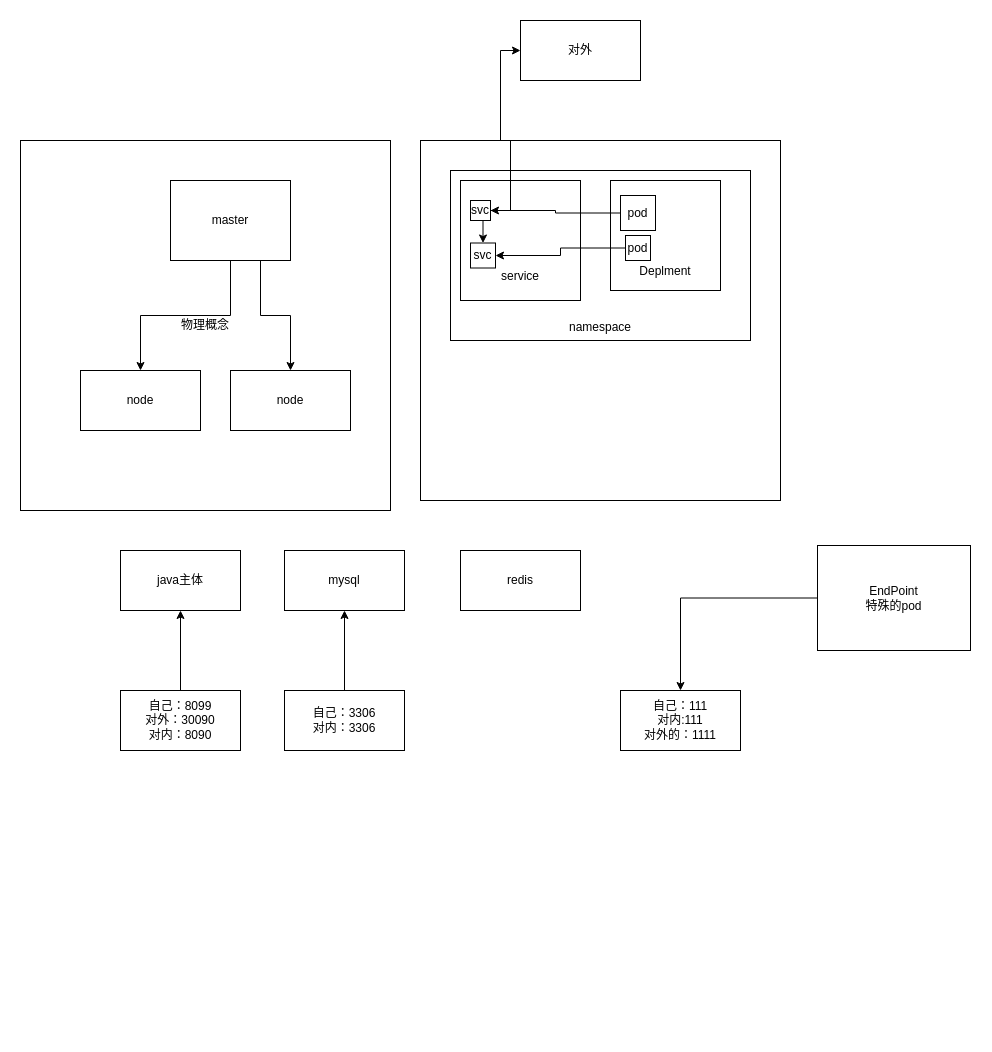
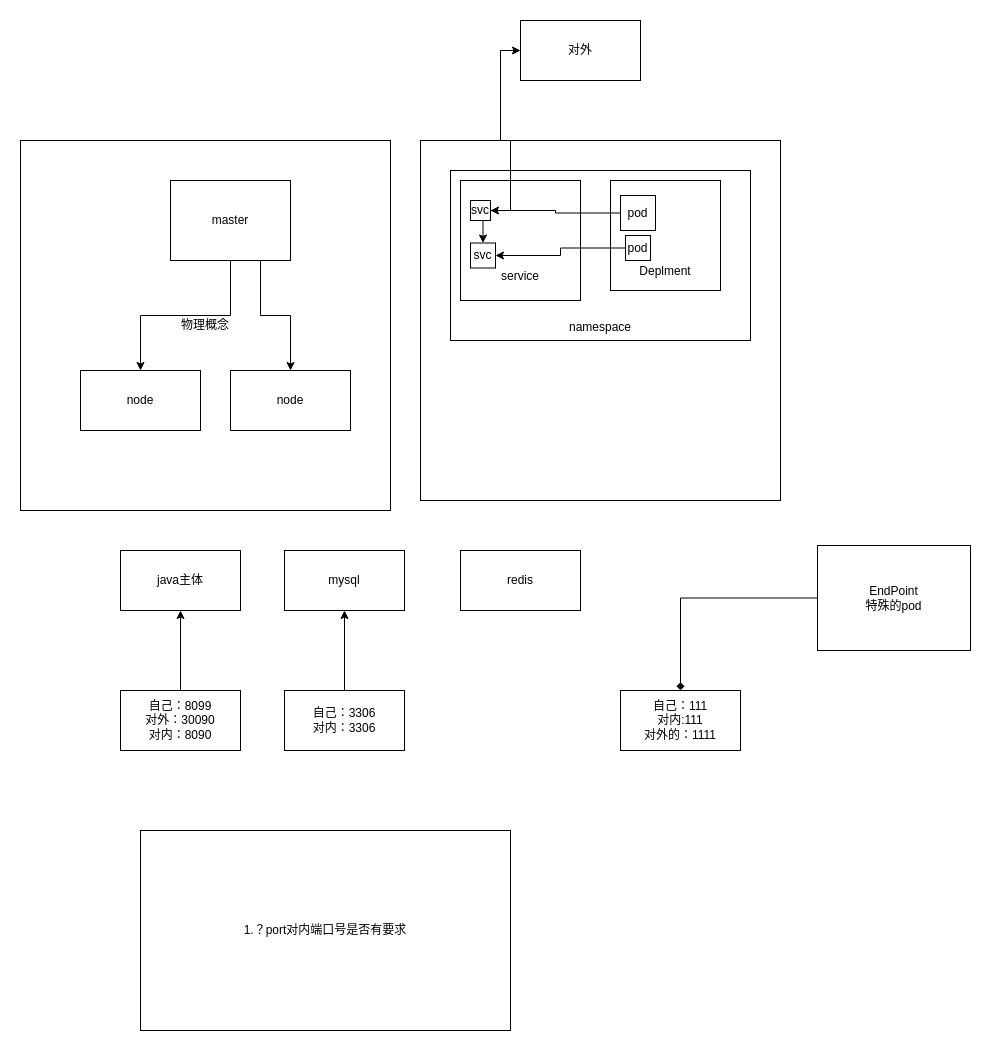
edge "EndPoint 特殊的pod" -> "自己：111 对内:111 对外的：1111": arrowhead classic -> diamond
node "1.？port对内端口号是否有要求": added
